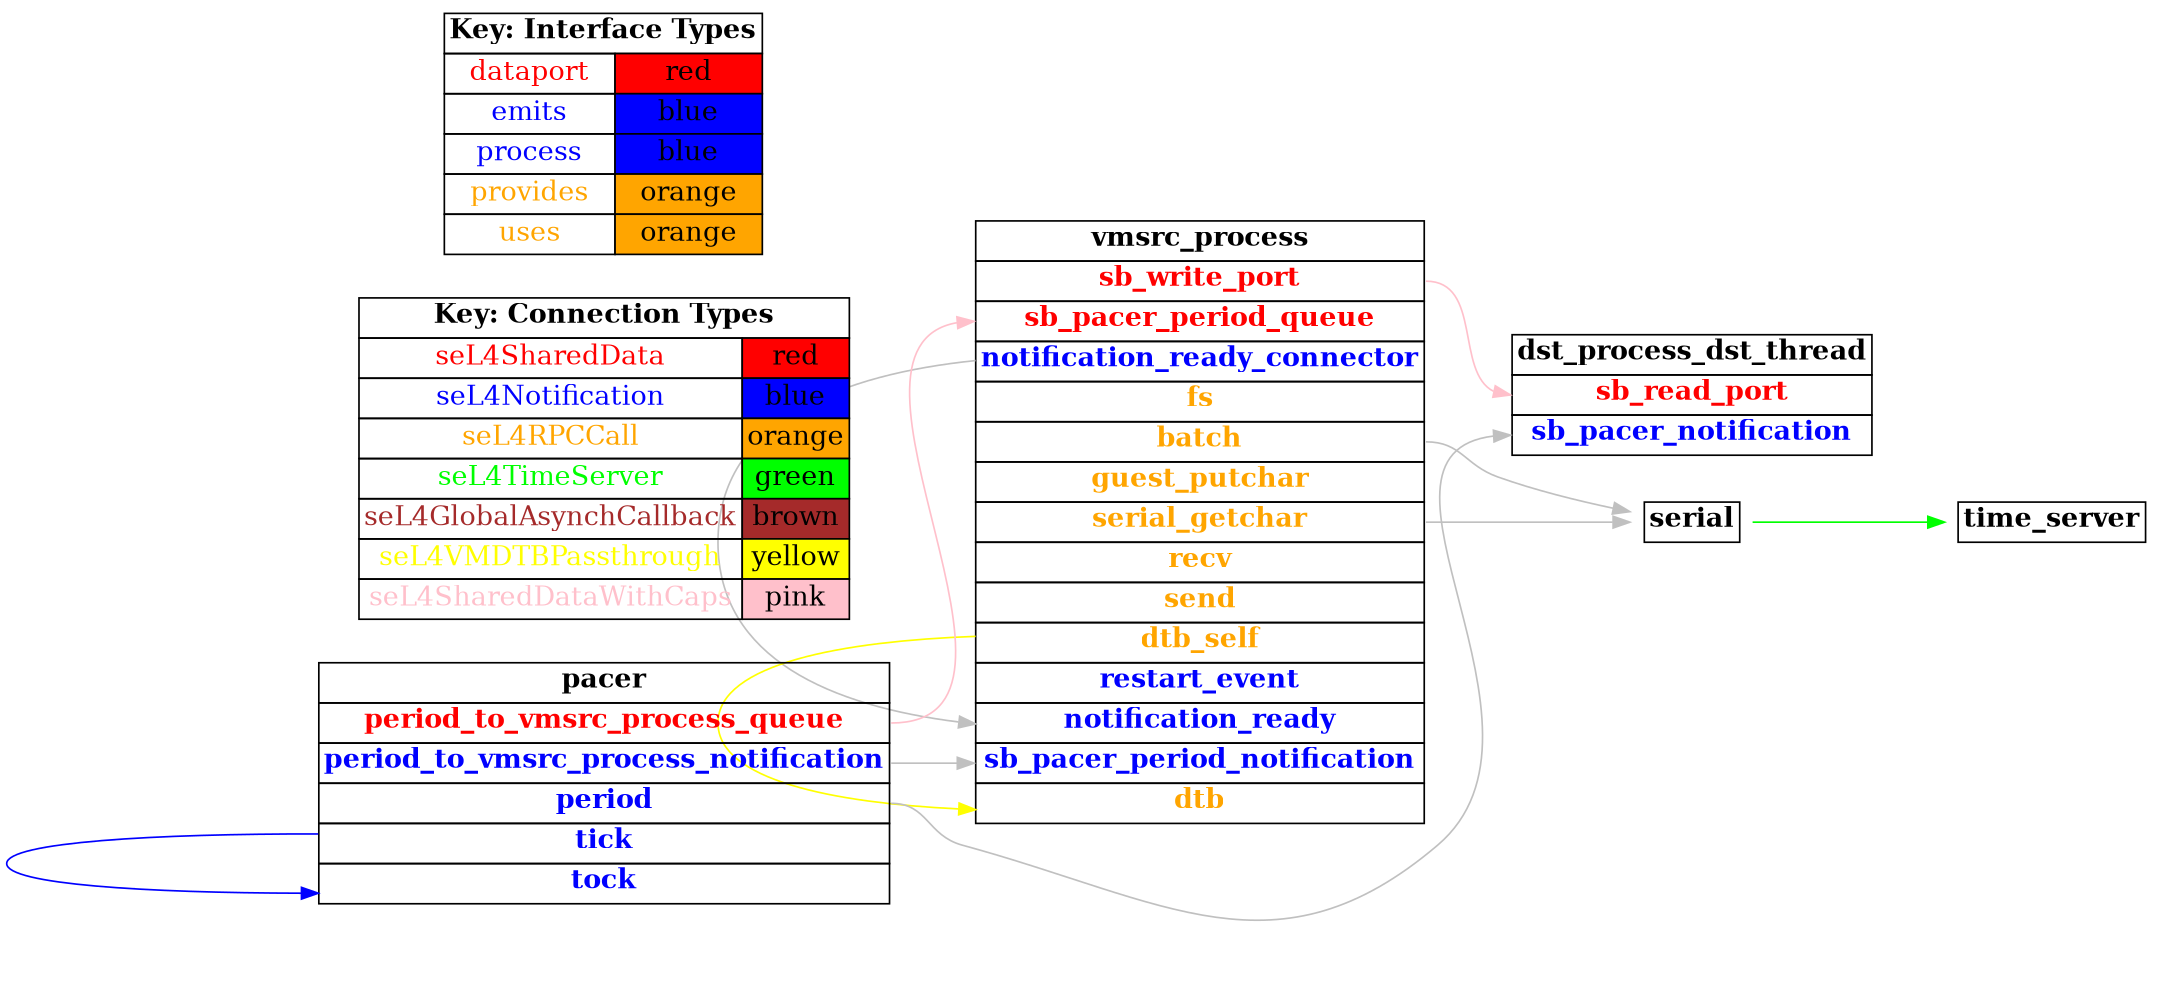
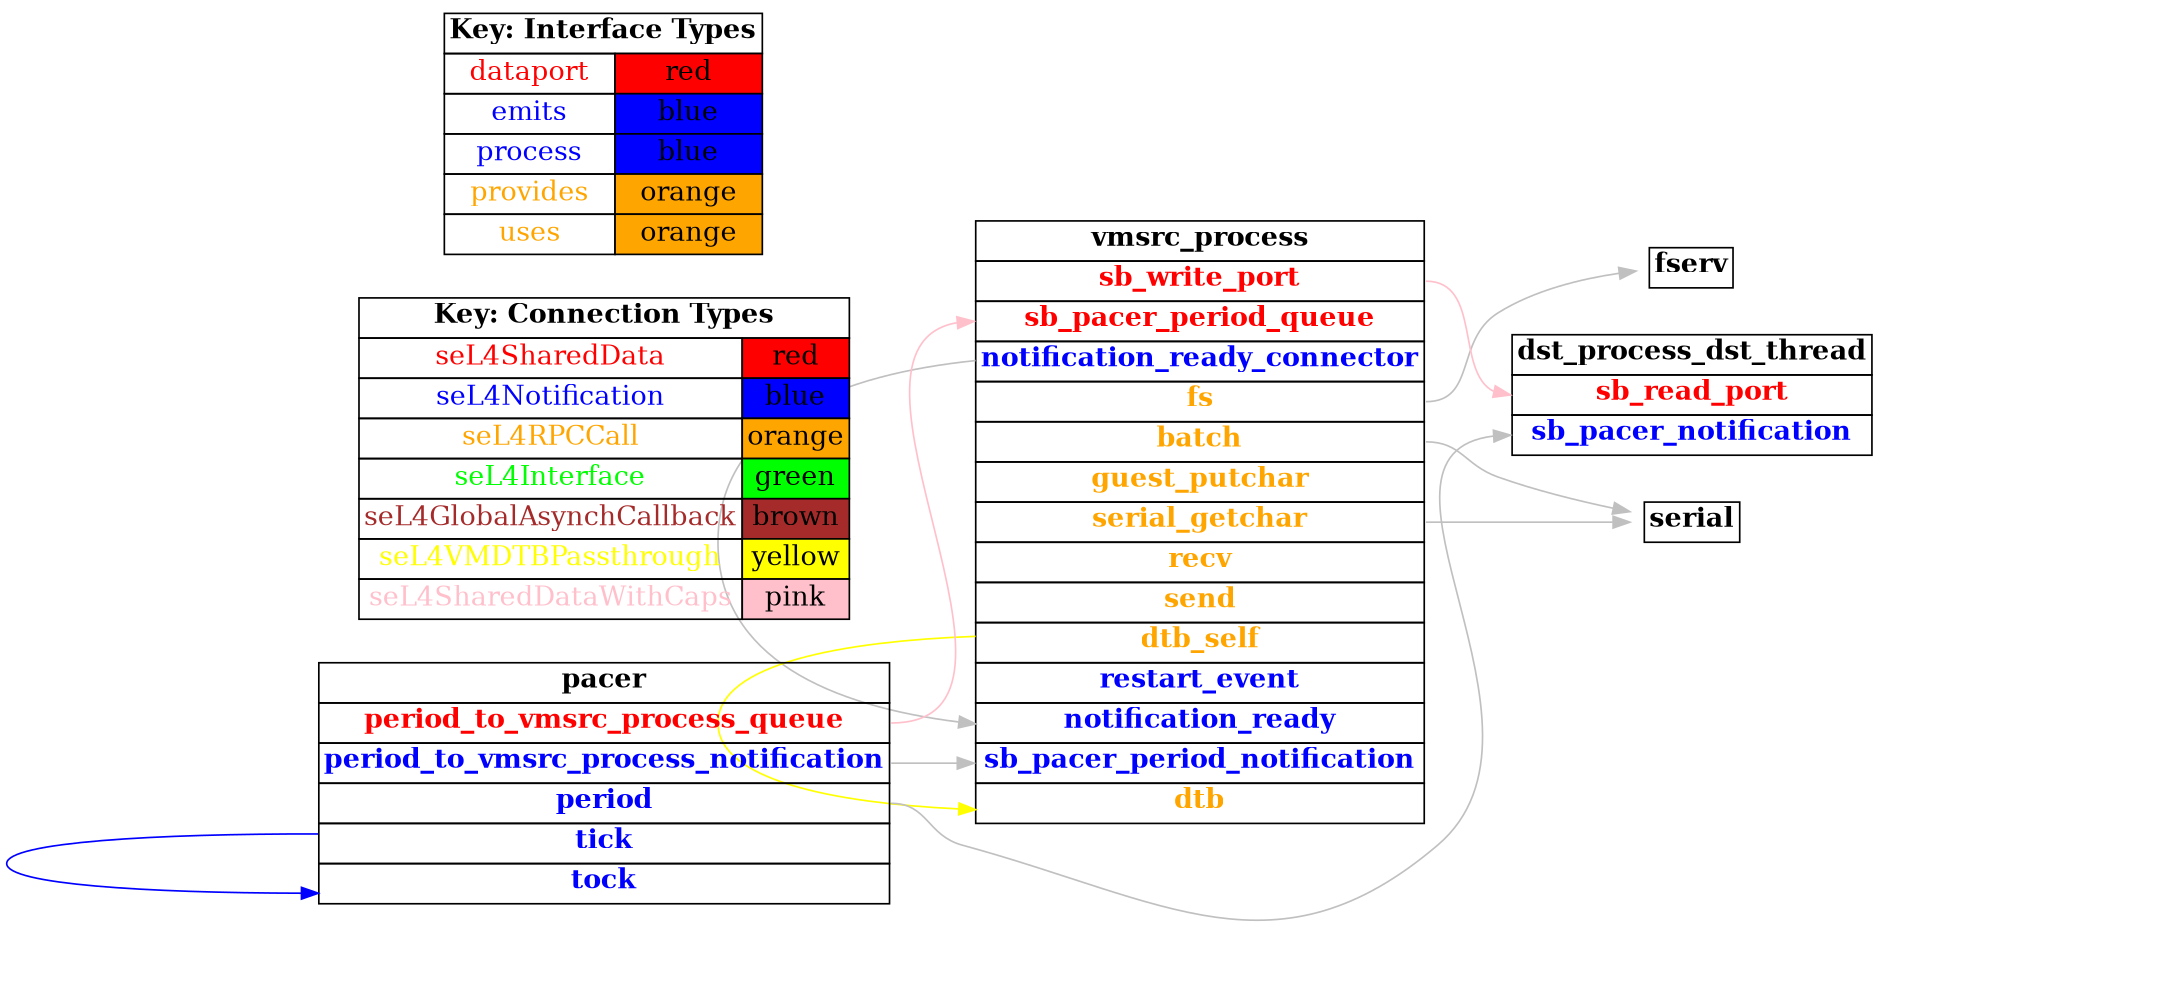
node "fserv": added
node "Key: Connection Types": text "seL4TimeServer" -> "seL4Interface"
node "time_server": removed
